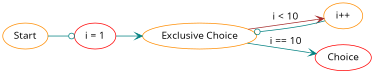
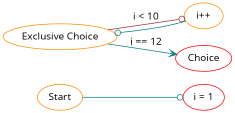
edge "Exclusive Choice" -> "i++": arrowhead vee -> odot
edge "i = 1" -> "Exclusive Choice": removed
edge "Exclusive Choice" -> "Choice": label "i == 10" -> "i == 12"
